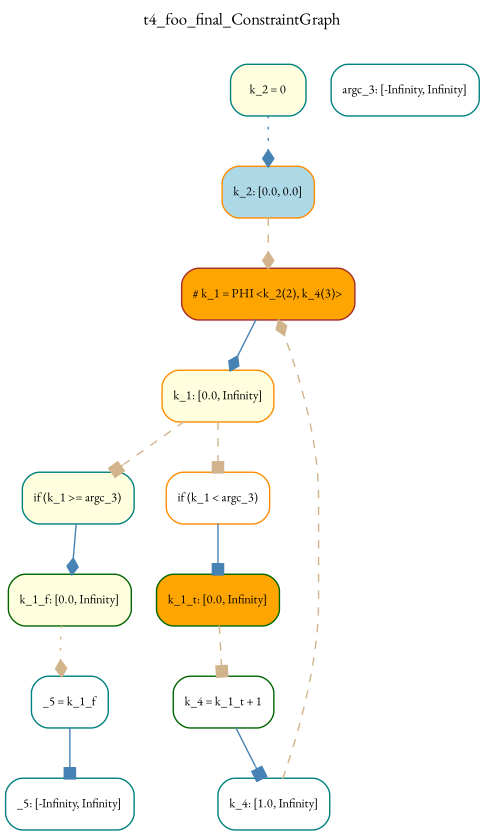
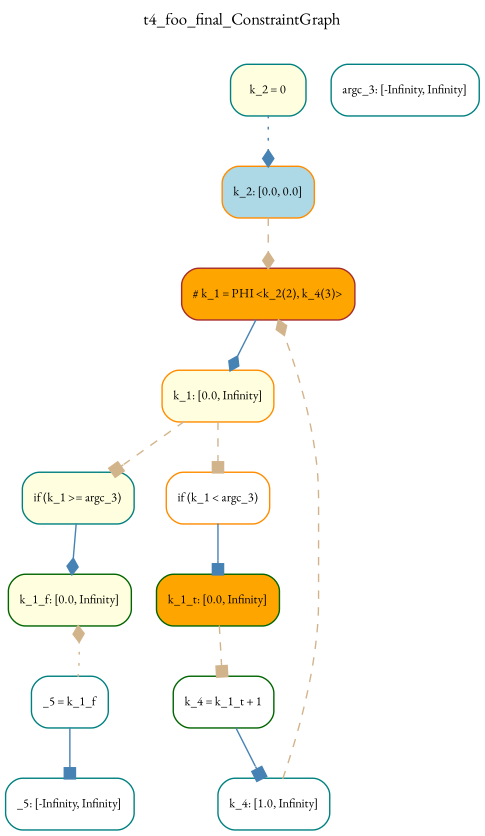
edge "k_1_f: [0.0, Infinity]" -> "_5 = k_1_f": reversed
